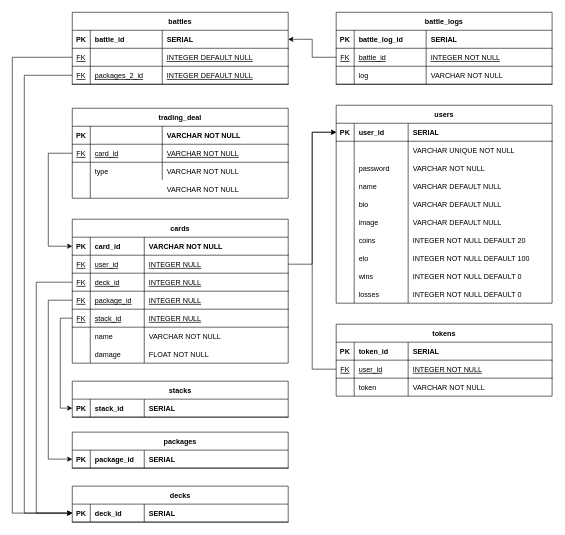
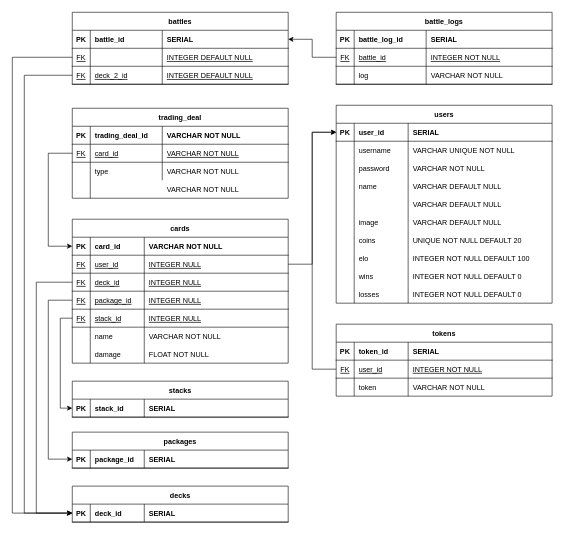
node "packages_2_id": label "packages_2_id" -> "deck_2_id"
node "trading_deal_id": added
node "username": added
node "bio": removed
node "INTEGER NOT NULL DEFAULT 20": label "INTEGER NOT NULL DEFAULT 20" -> "UNIQUE NOT NULL DEFAULT 20"
